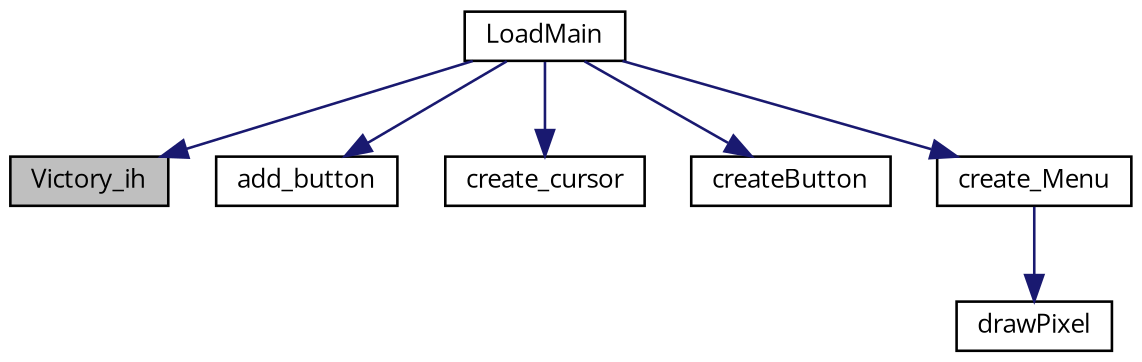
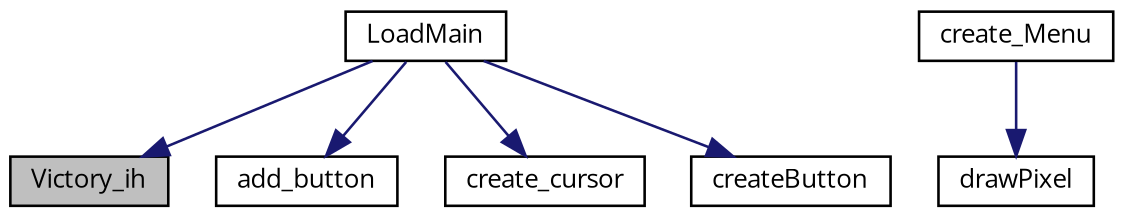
edge "LoadMain" -> "create_Menu": removed
